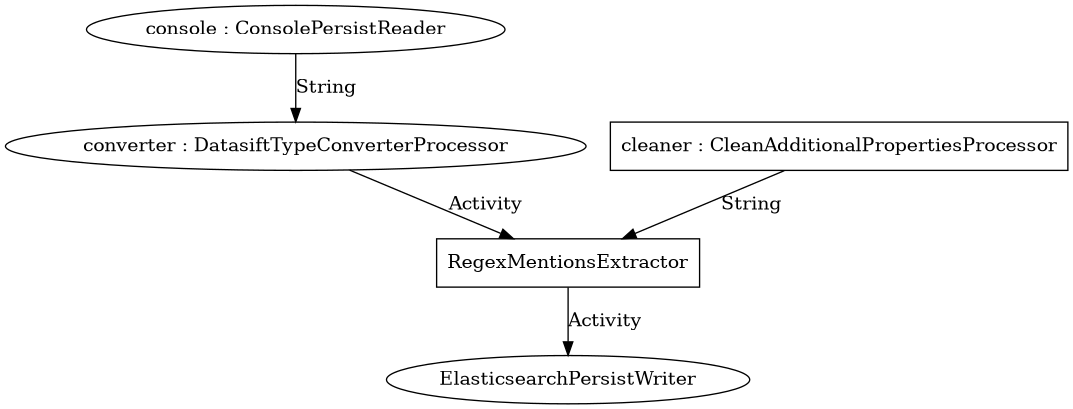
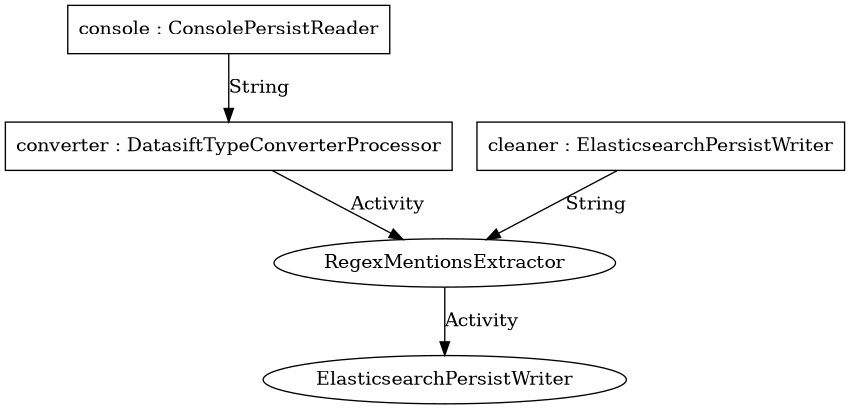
node "console : ConsolePersistReader": shape ellipse -> box
node "converter : DatasiftTypeConverterProcessor": shape ellipse -> box
node "cleaner : CleanAdditionalPropertiesProcessor": label "cleaner : CleanAdditionalPropertiesProcessor" -> "cleaner : ElasticsearchPersistWriter"
node "RegexMentionsExtractor": shape box -> ellipse
